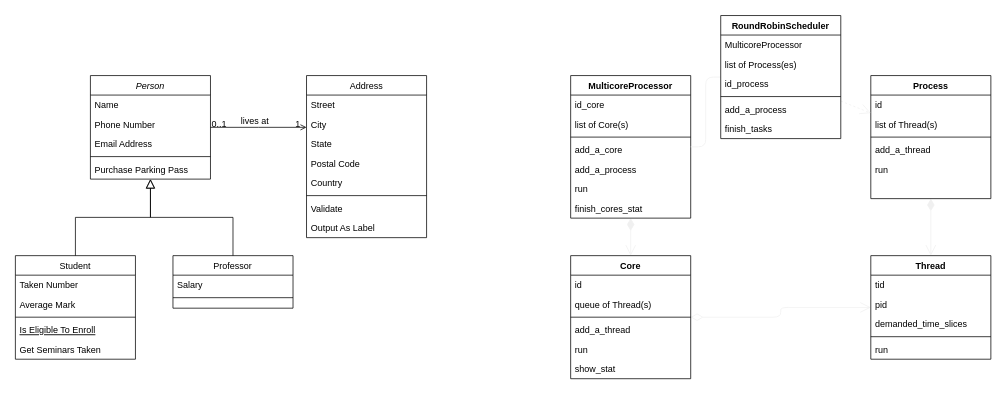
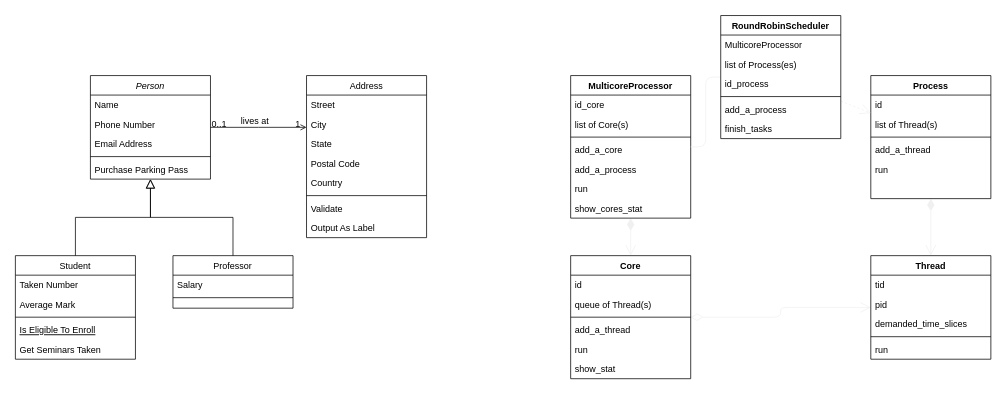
node "finish_cores_stat": label "finish_cores_stat" -> "show_cores_stat"
